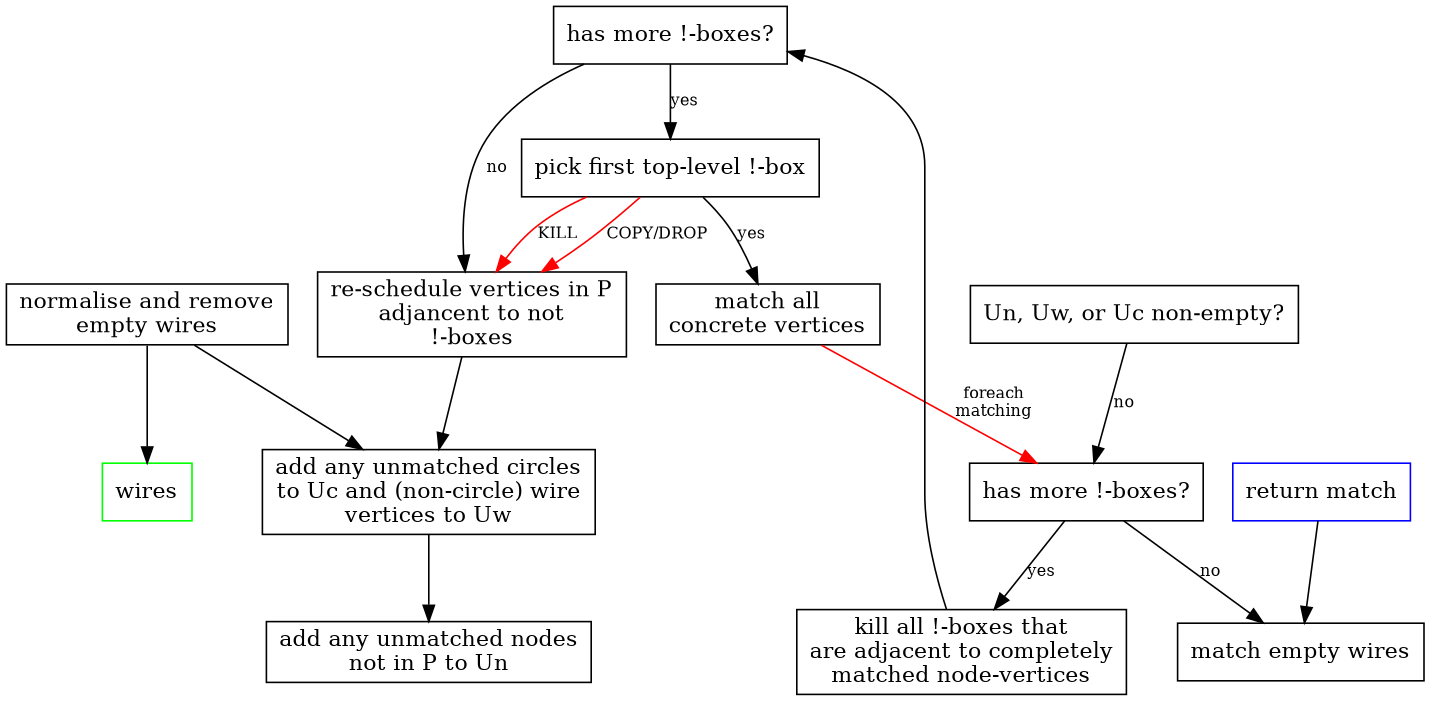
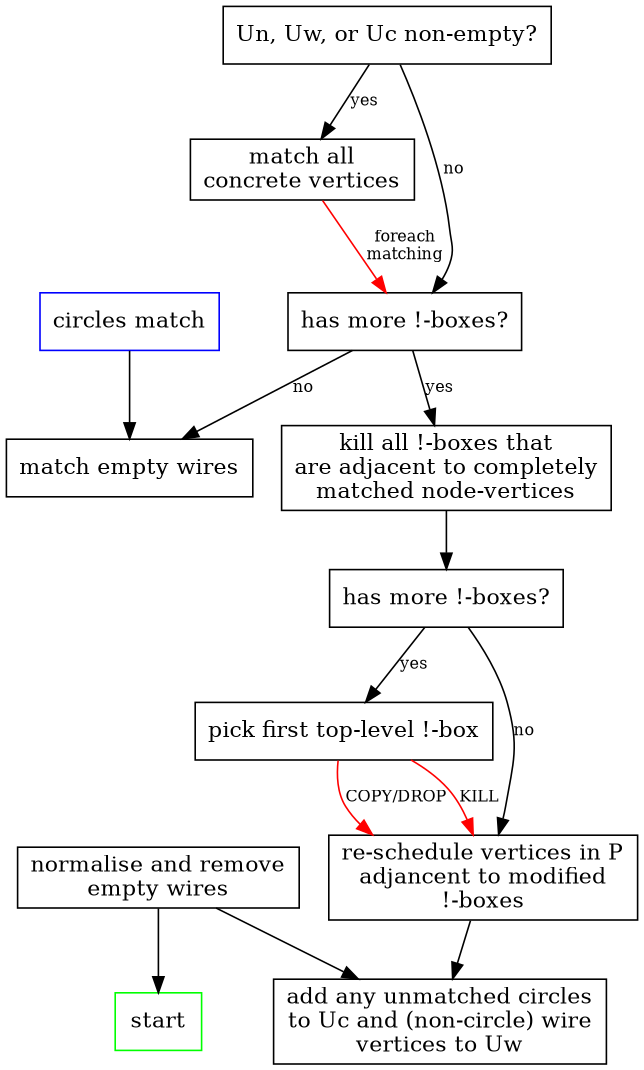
edge "pick first top-level !-box" -> "match all concrete vertices": now "Un, Uw, or Uc non-empty?" -> "match all concrete vertices"
node "re-schedule vertices in P adjancent to not !-boxes": label "re-schedule vertices in P adjancent to not !-boxes" -> "re-schedule vertices in P adjancent to modified !-boxes"
node "wires": label "wires" -> "start"
node "return match": label "return match" -> "circles match"
node "add any unmatched nodes not in P to Un": removed
